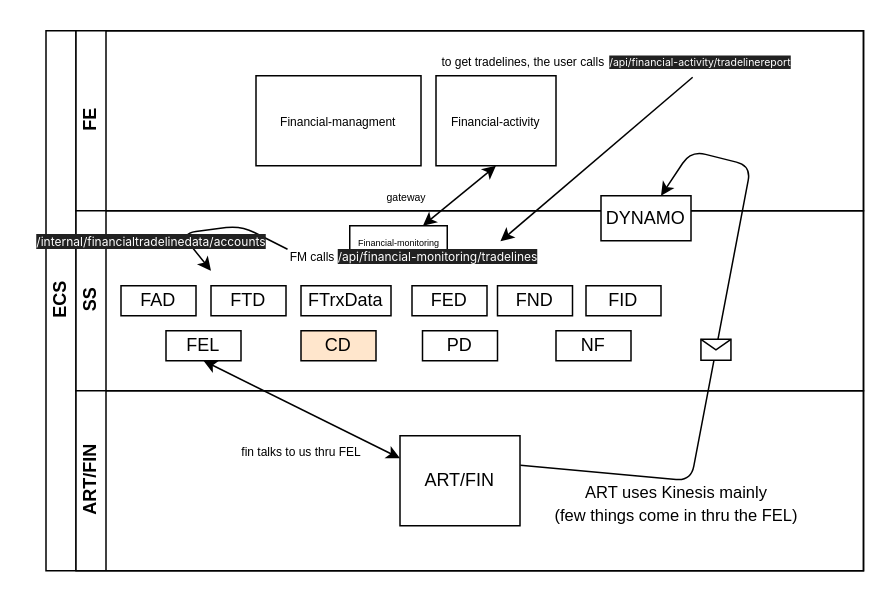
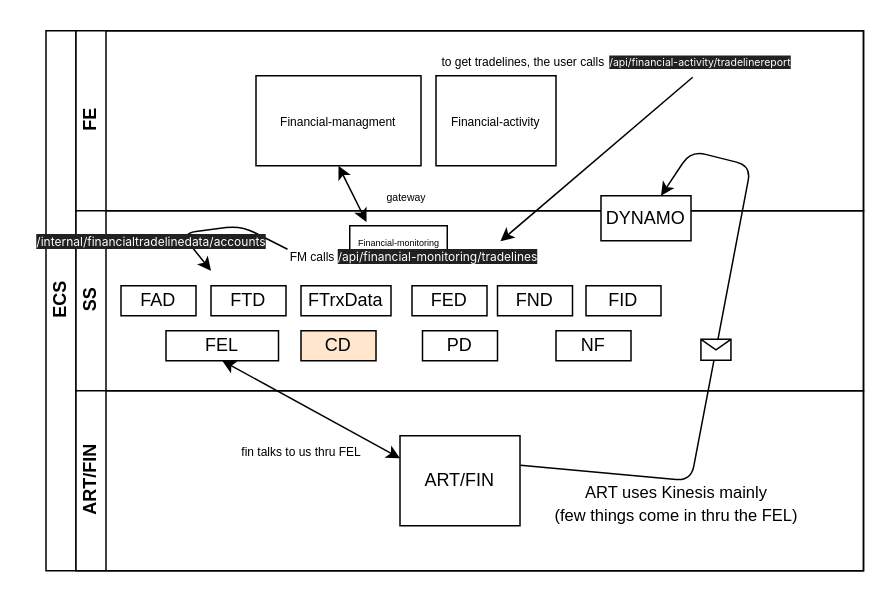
edge "Financial-activity" -- "Financial-monitoring": removed
edge "Financial-managment" -- "Financial-monitoring": added
node "FEL": size 75x30 -> 113x30
